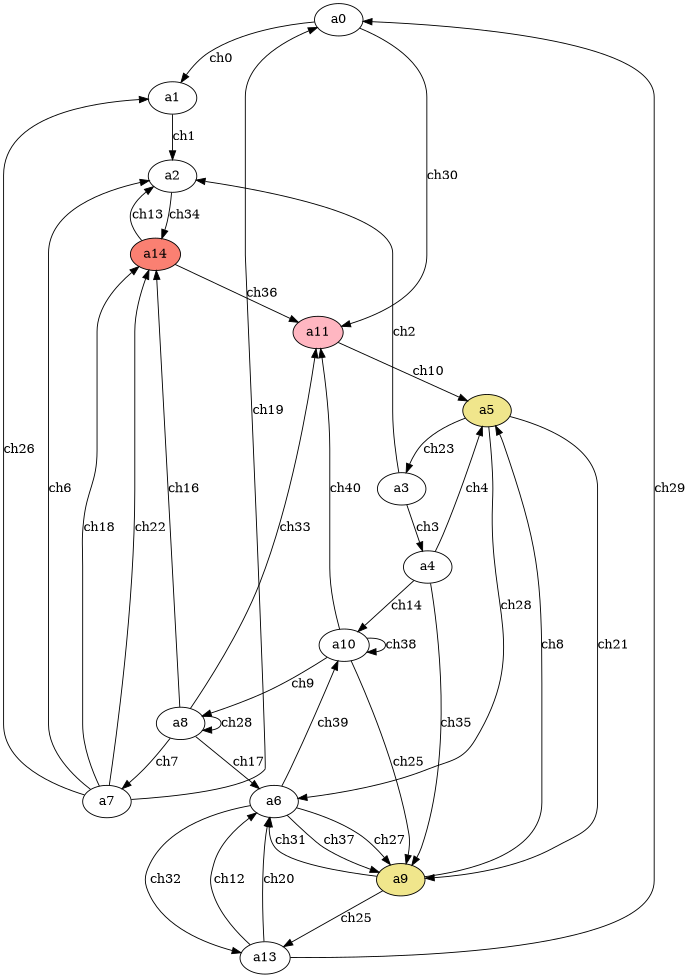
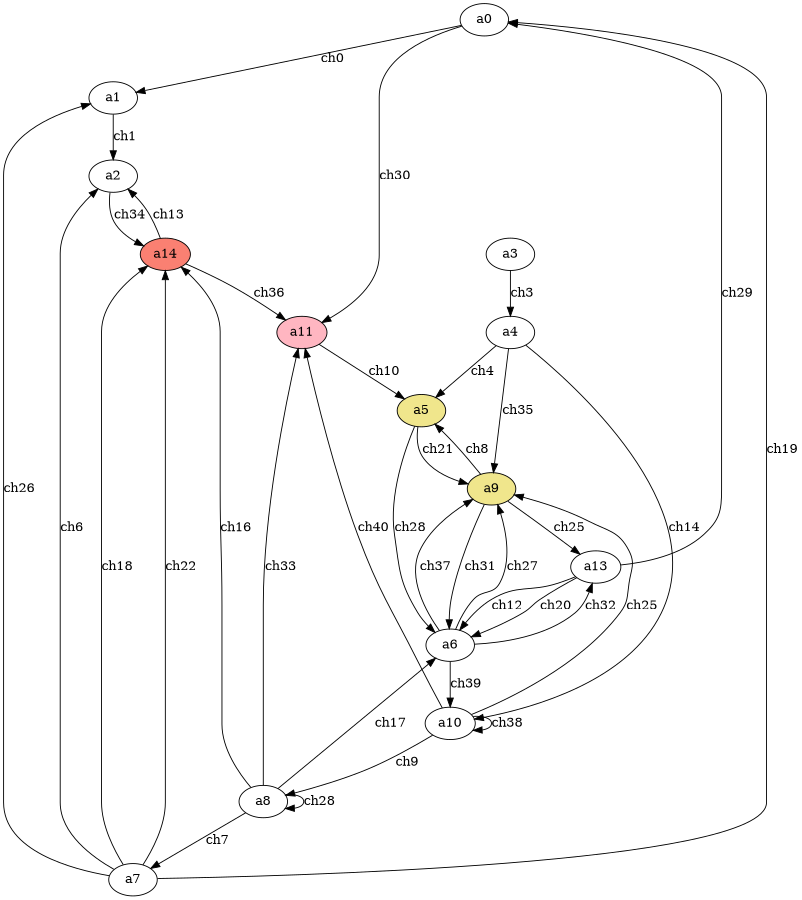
edge "a3" -> "a2": removed, label "ch2"
edge "a5" -> "a3": removed, label "ch23"
